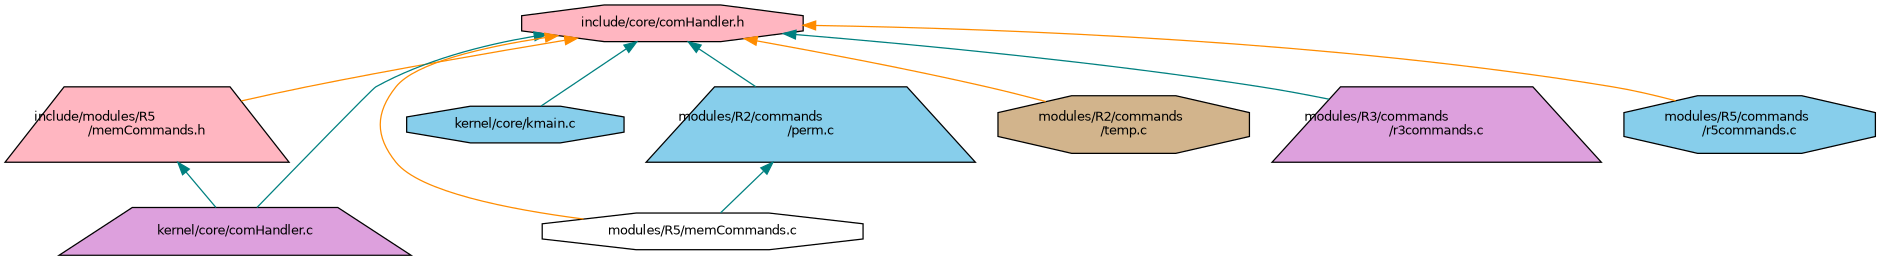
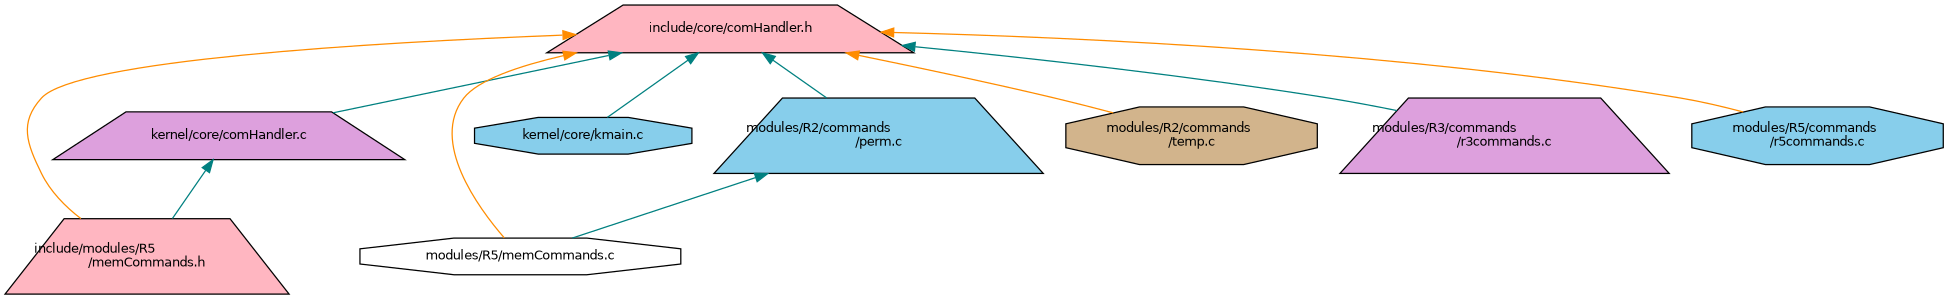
node "include/core/comHandler.h": shape octagon -> trapezium
edge "kernel/core/comHandler.c" -> "include/modules/R5 /memCommands.h": reversed
